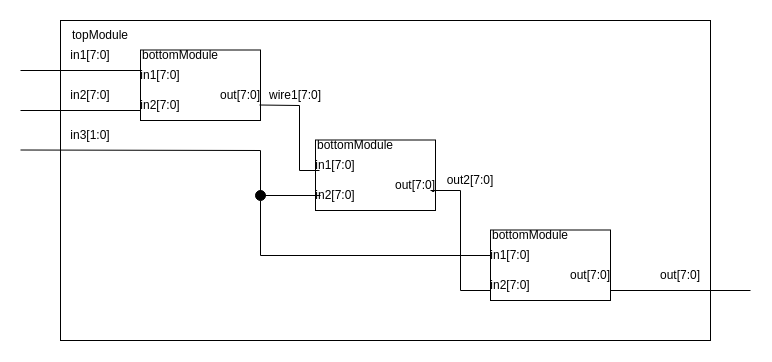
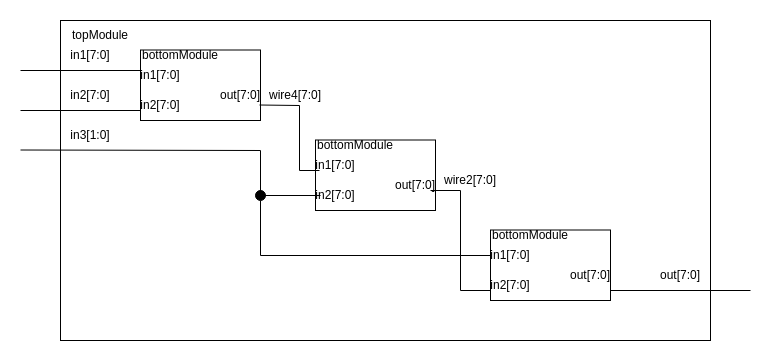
node "wire1[7:0]": label "wire1[7:0]" -> "wire4[7:0]"
node "out2[7:0]": label "out2[7:0]" -> "wire2[7:0]"
